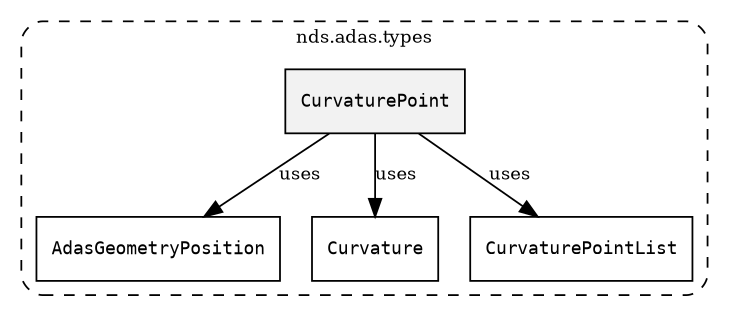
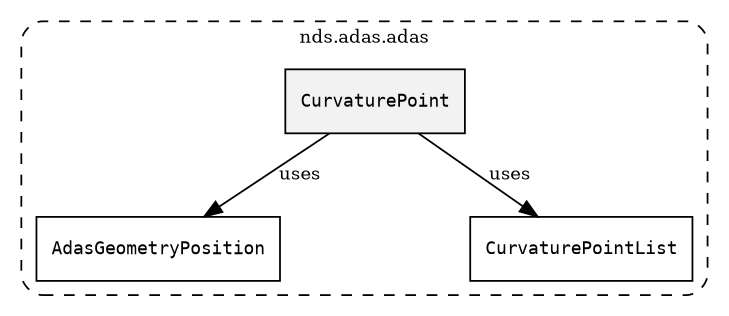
cluster "nds.adas.types": label "nds.adas.types" -> "nds.adas.adas"
node "Curvature": removed
